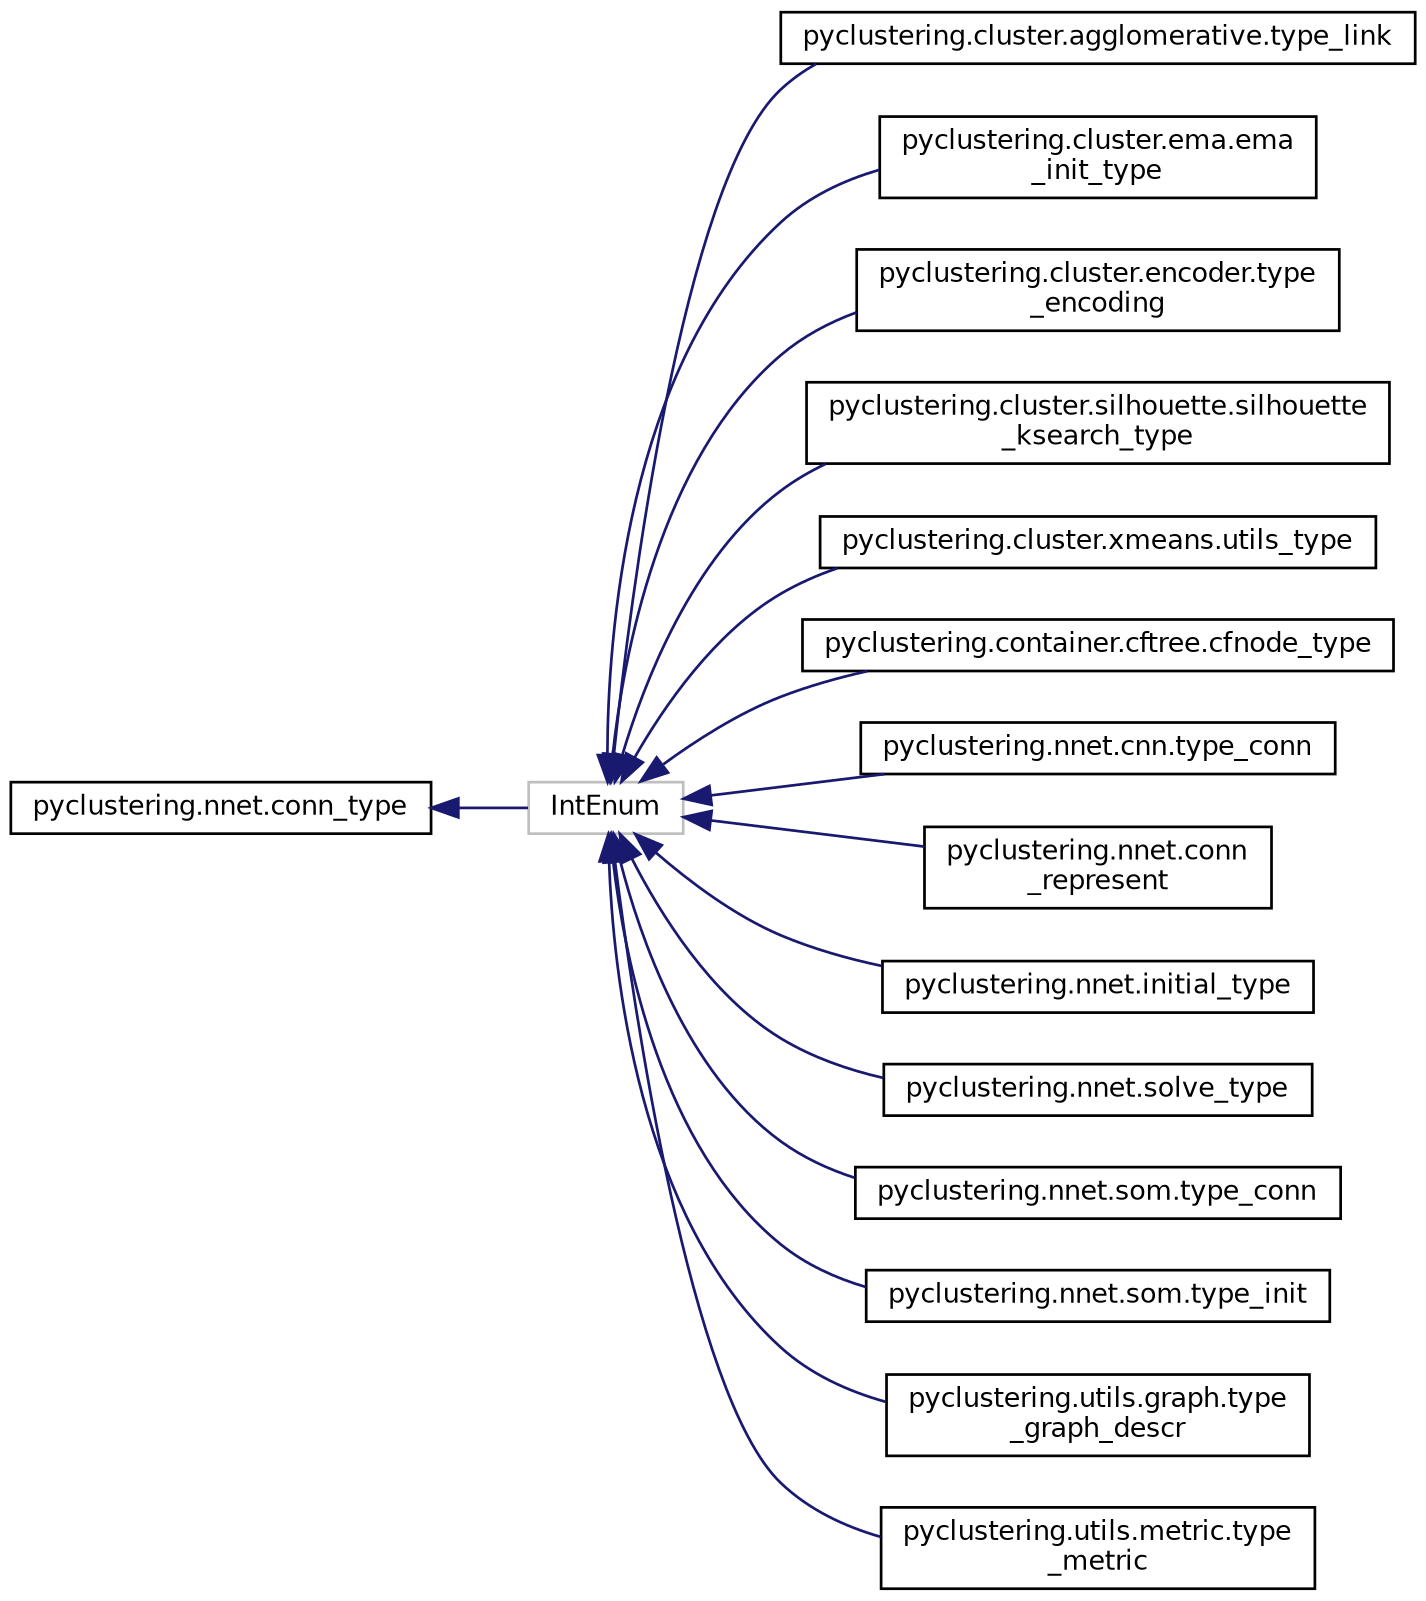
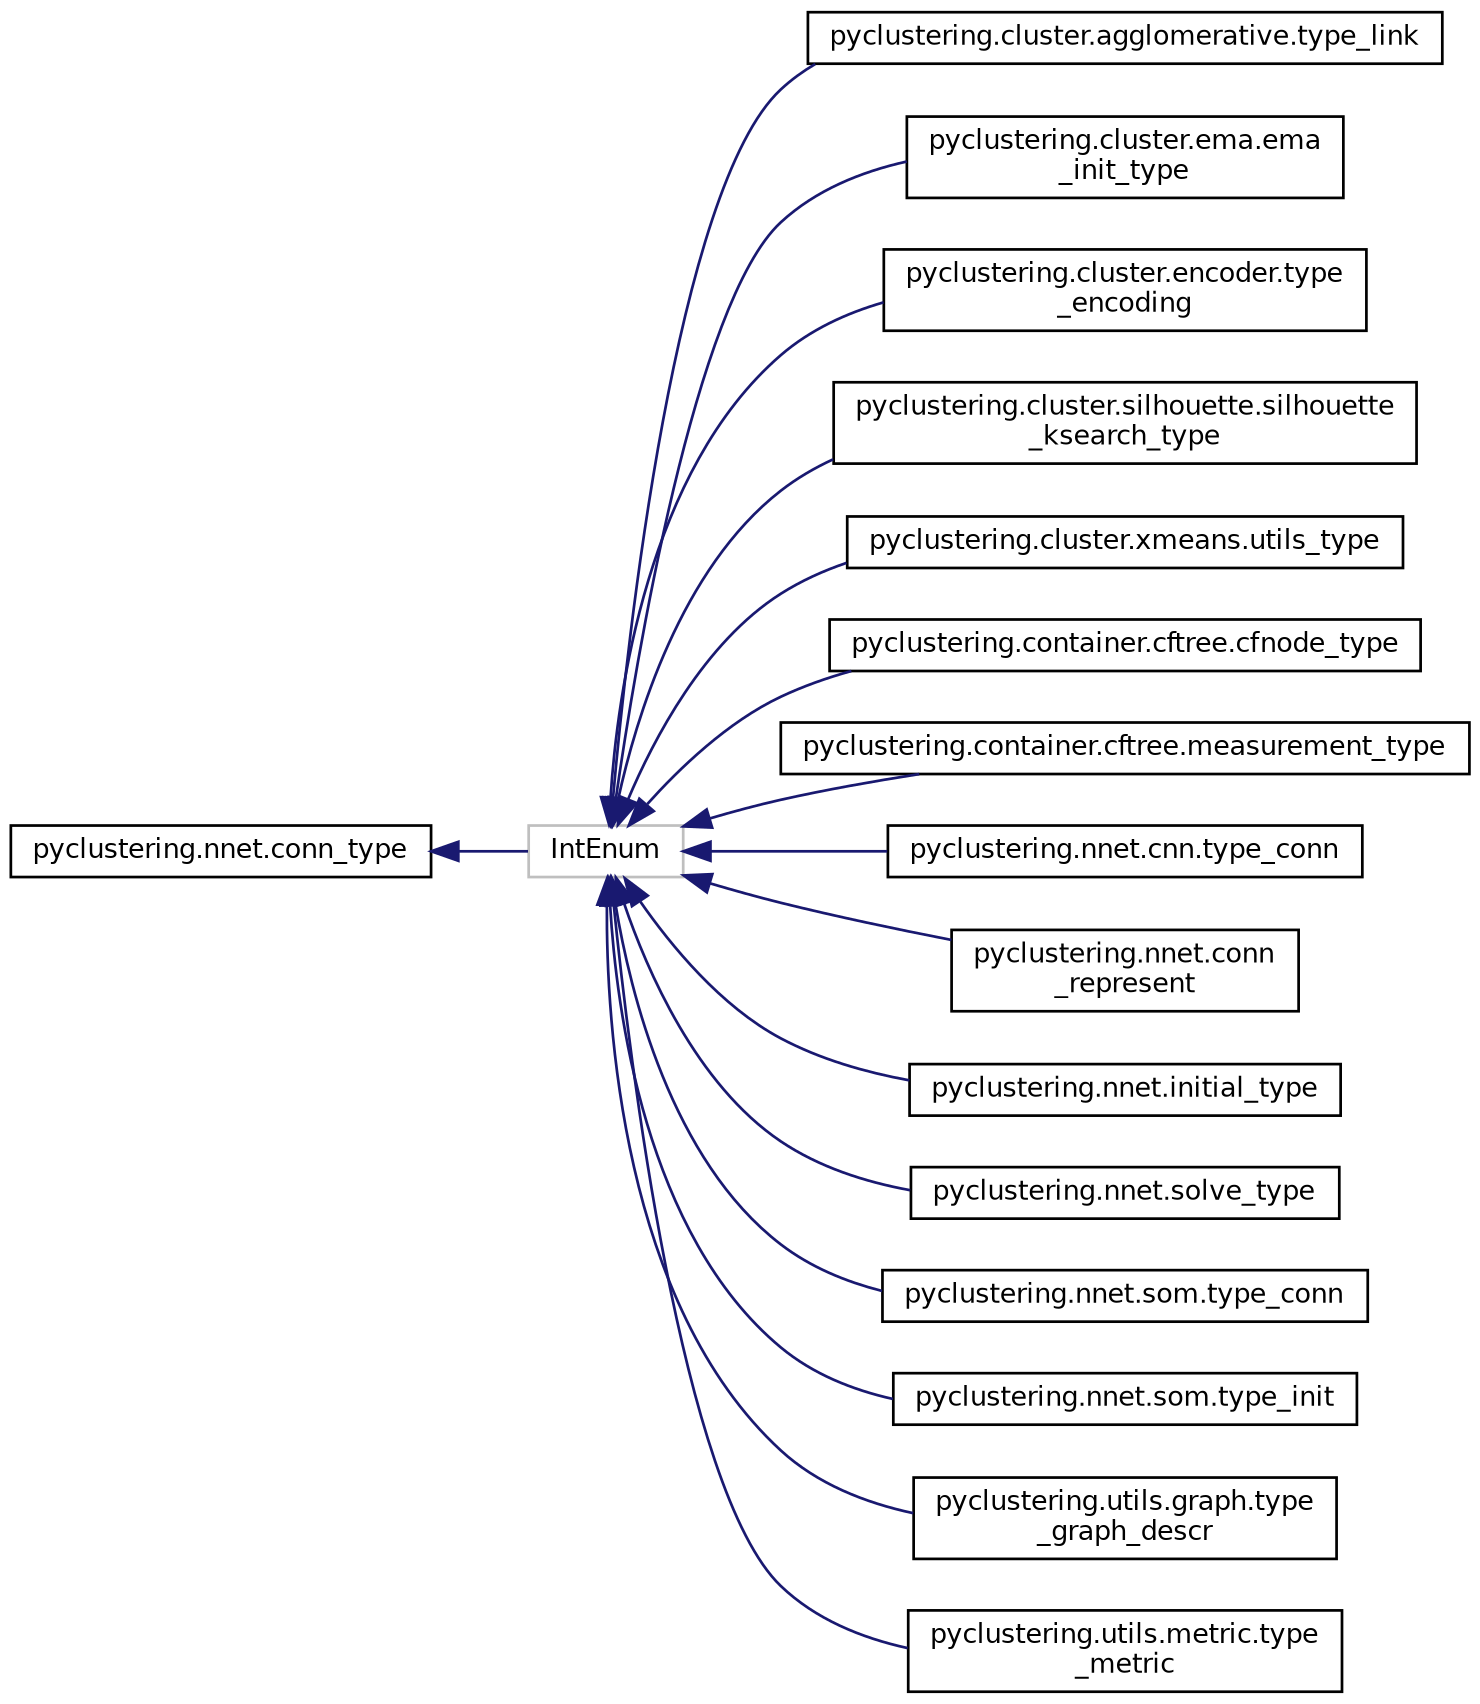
node "pyclustering.container.cftree.measurement_type": added
